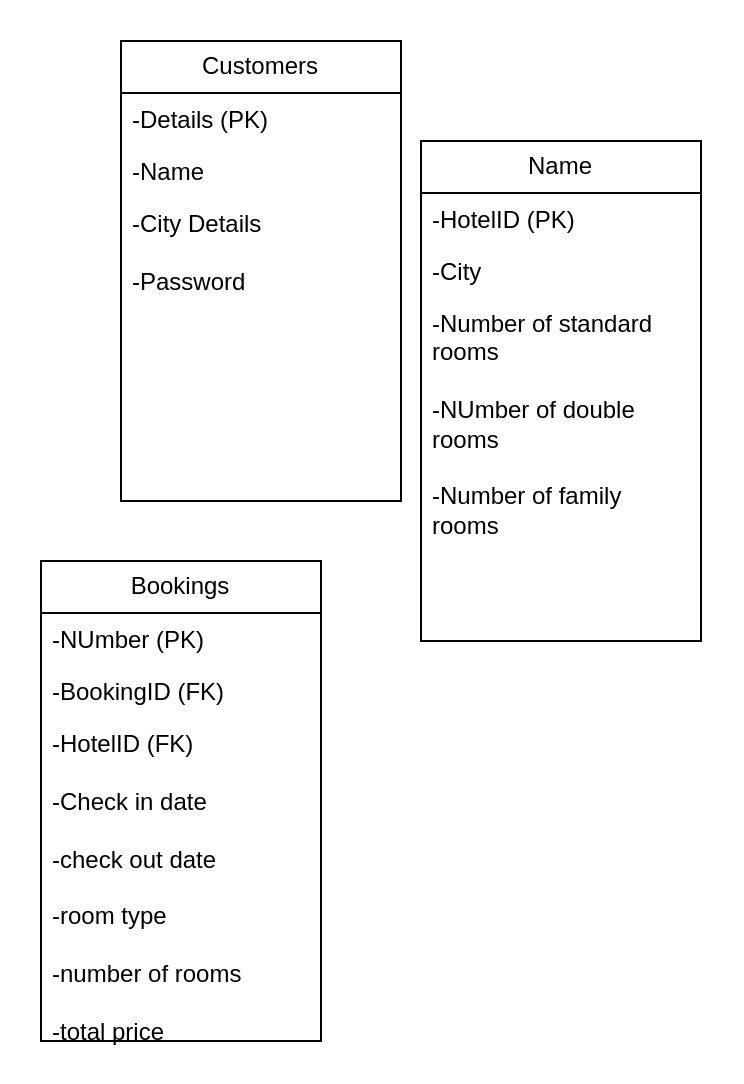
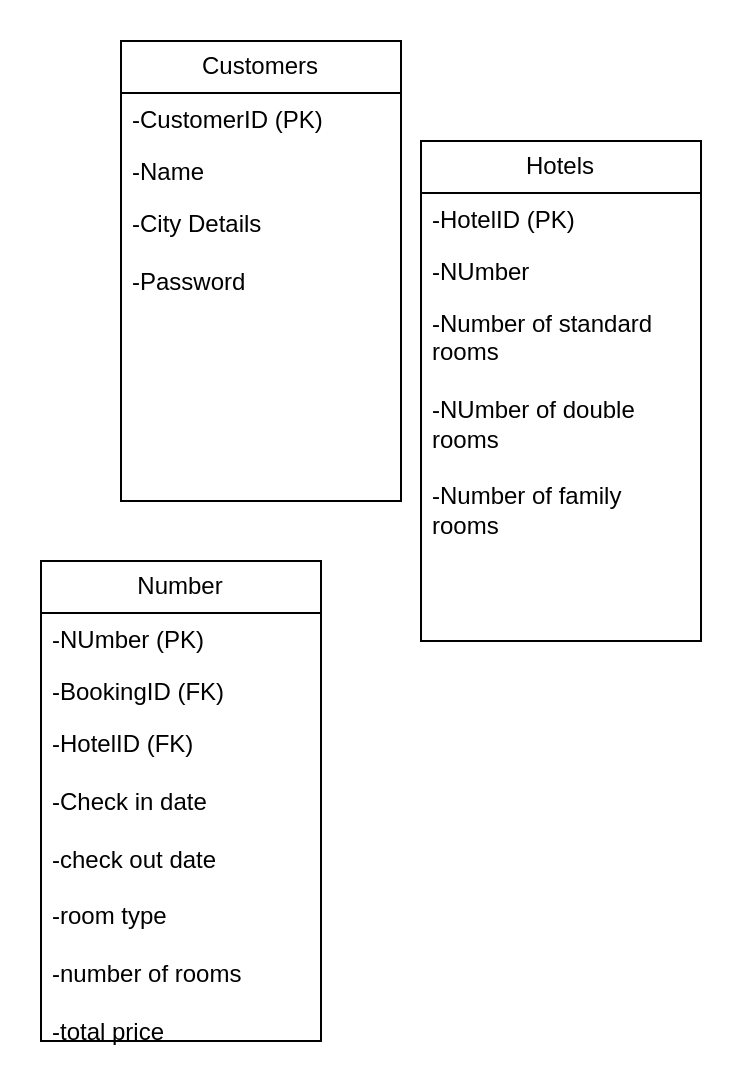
node "-Details (PK)": label "-Details (PK)" -> "-CustomerID (PK)"
node "Name": label "Name" -> "Hotels"
node "-City": label "-City" -> "-NUmber"
node "Bookings": label "Bookings" -> "Number"
